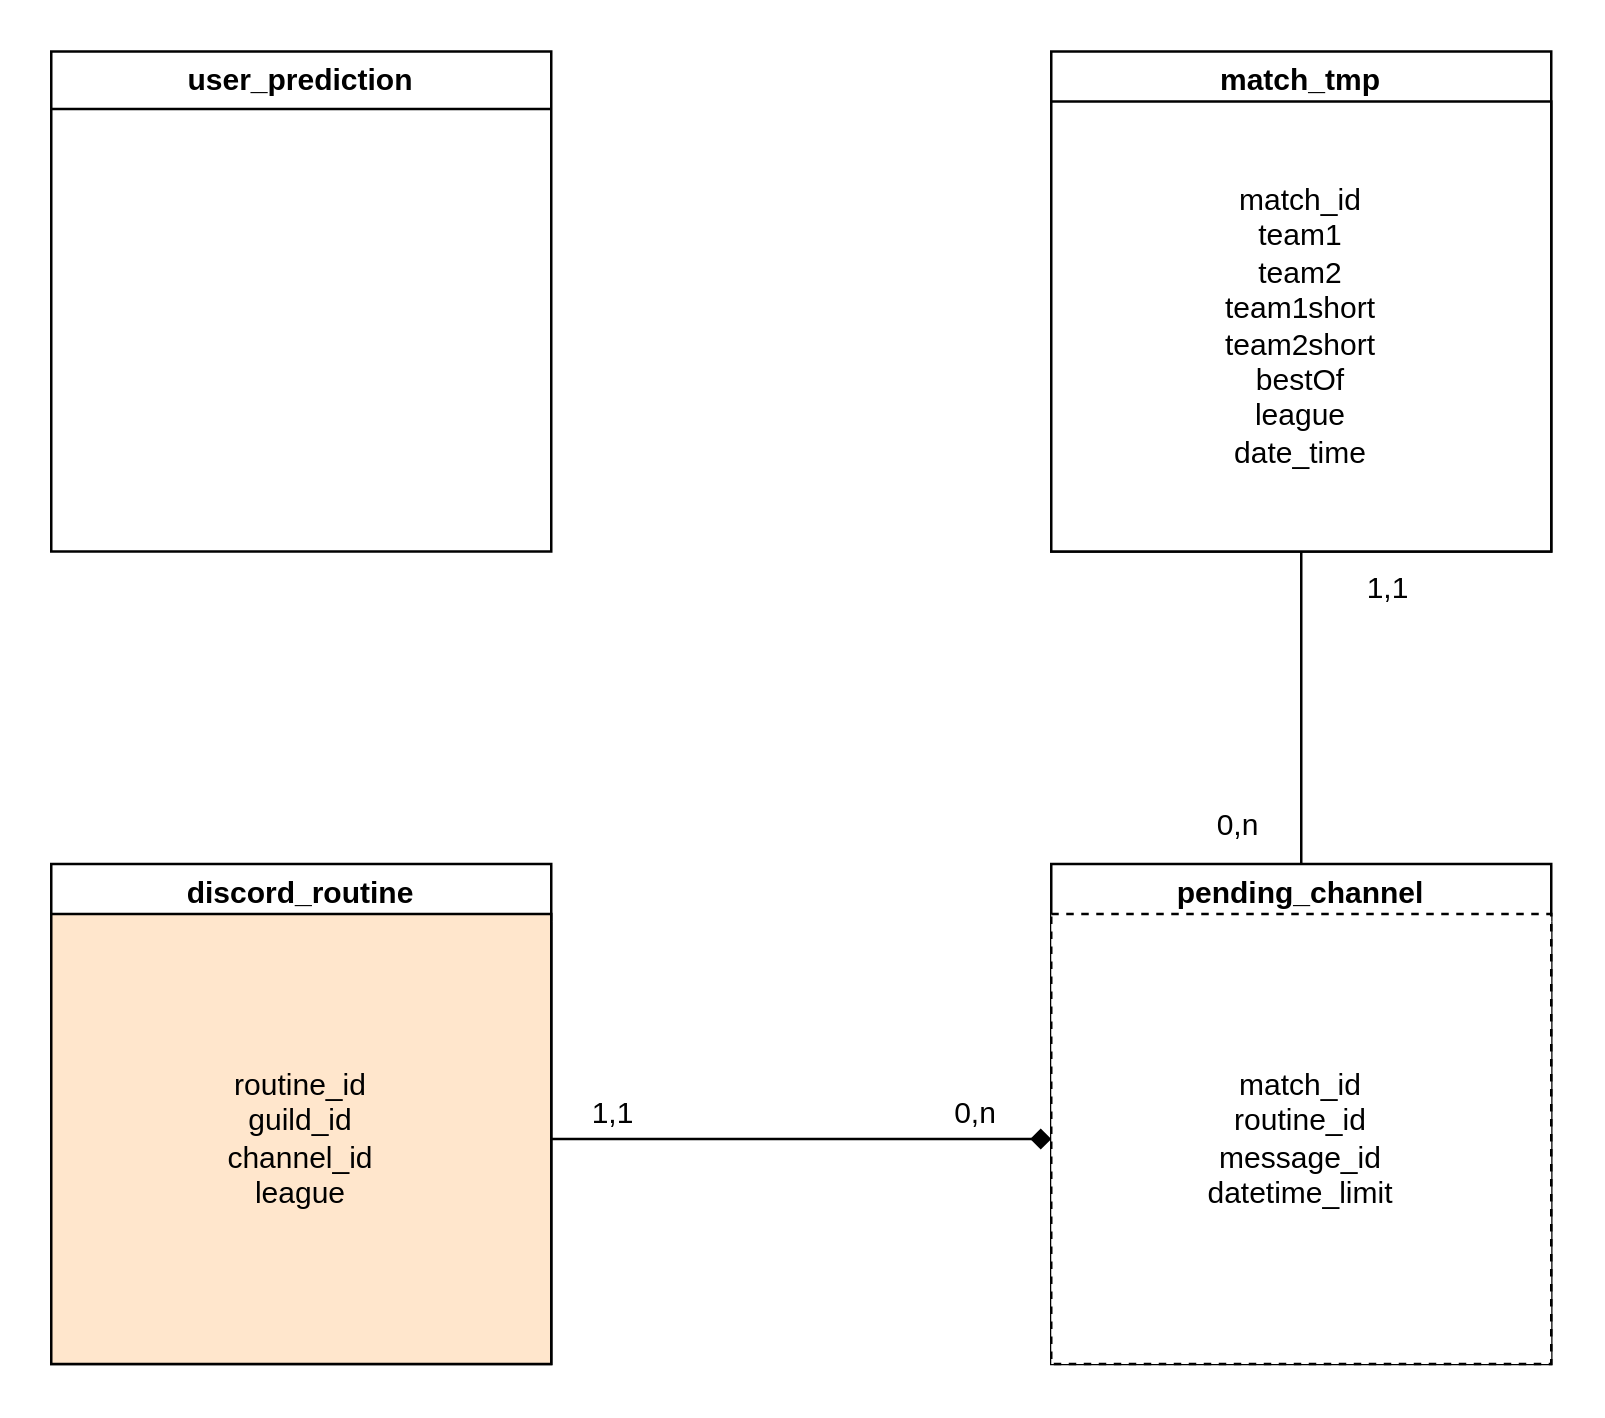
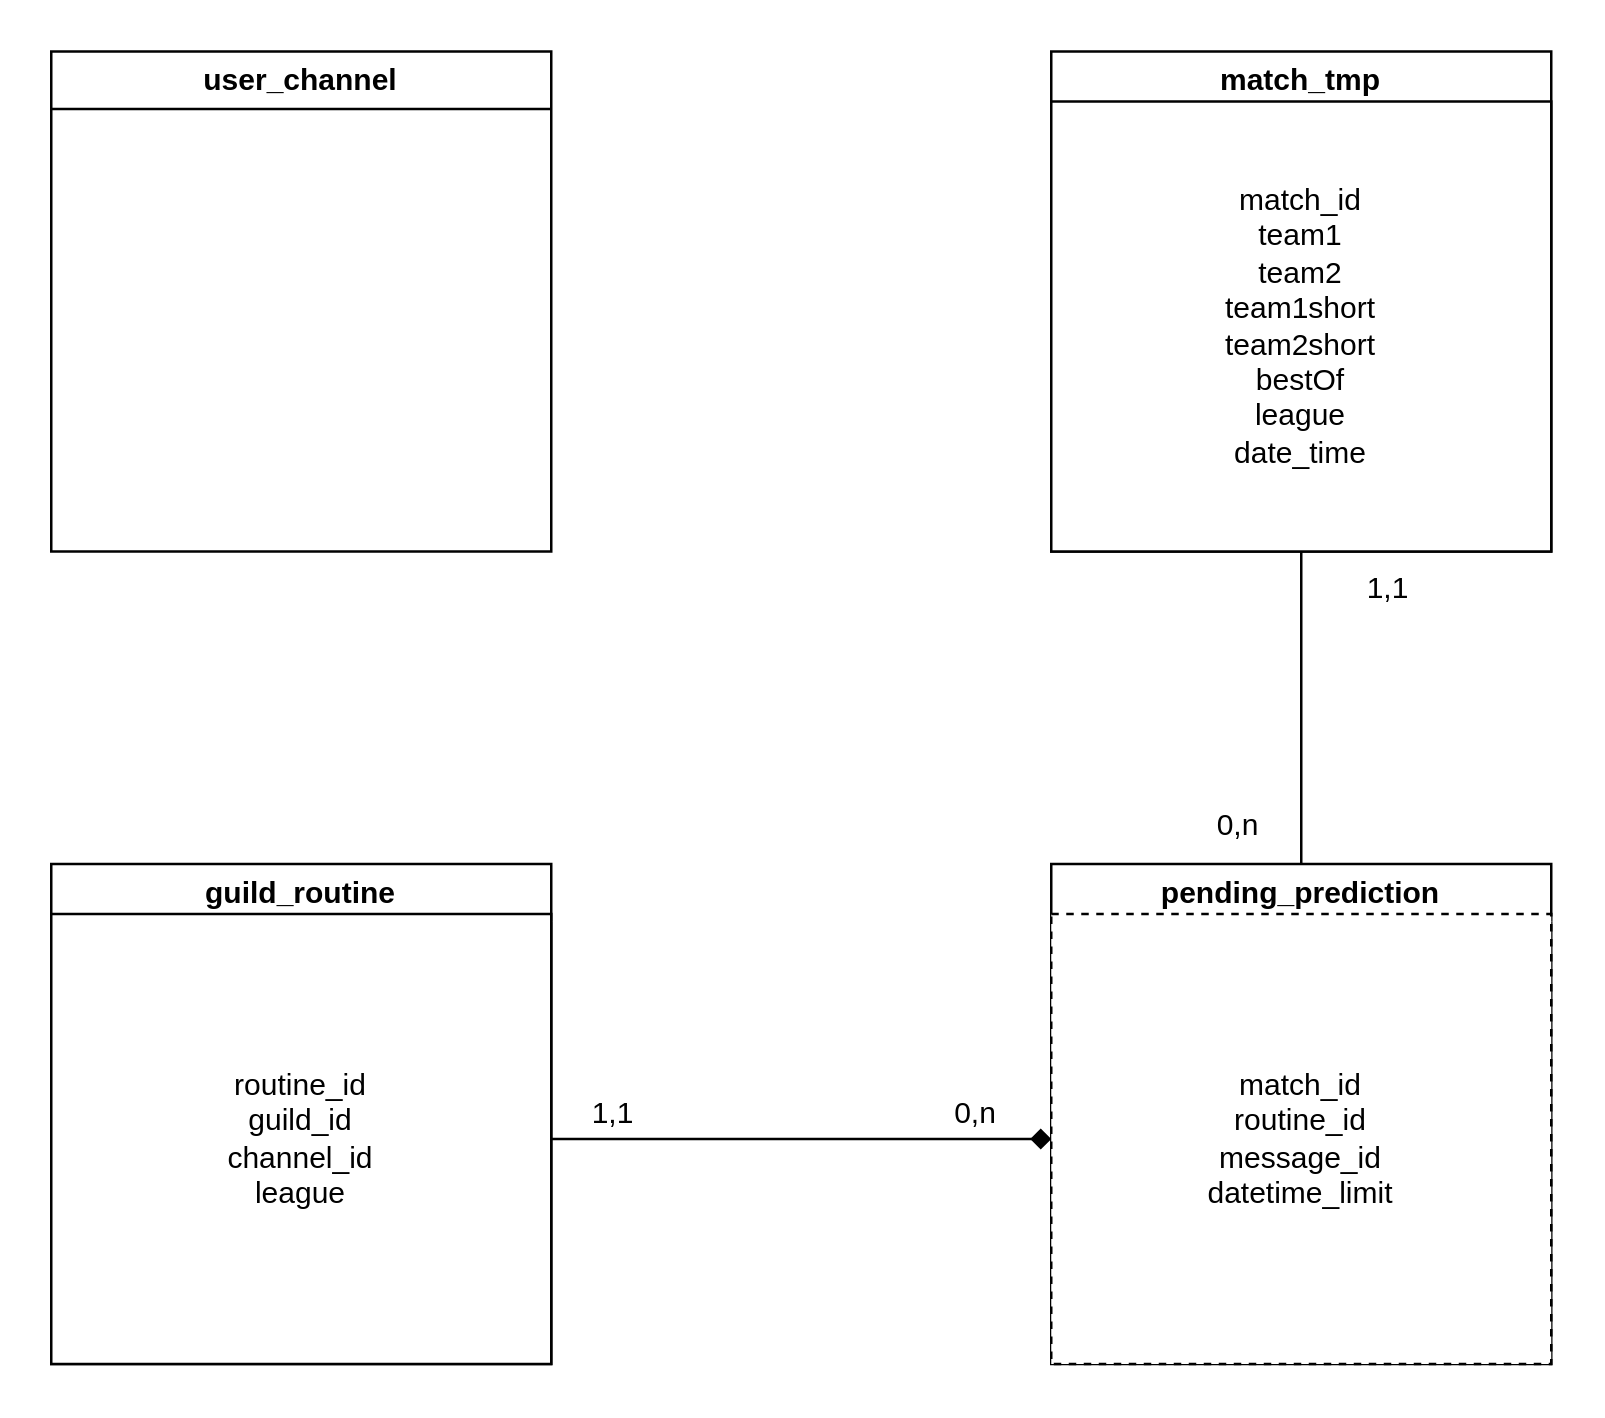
node "user_prediction": label "user_prediction" -> "user_channel"
node "discord_routine": label "discord_routine" -> "guild_routine"
node "pending_channel": label "pending_channel" -> "pending_prediction"
node "routine_id guild_id channel_id league": fillcolor #ffe6cc -> #ffffff
